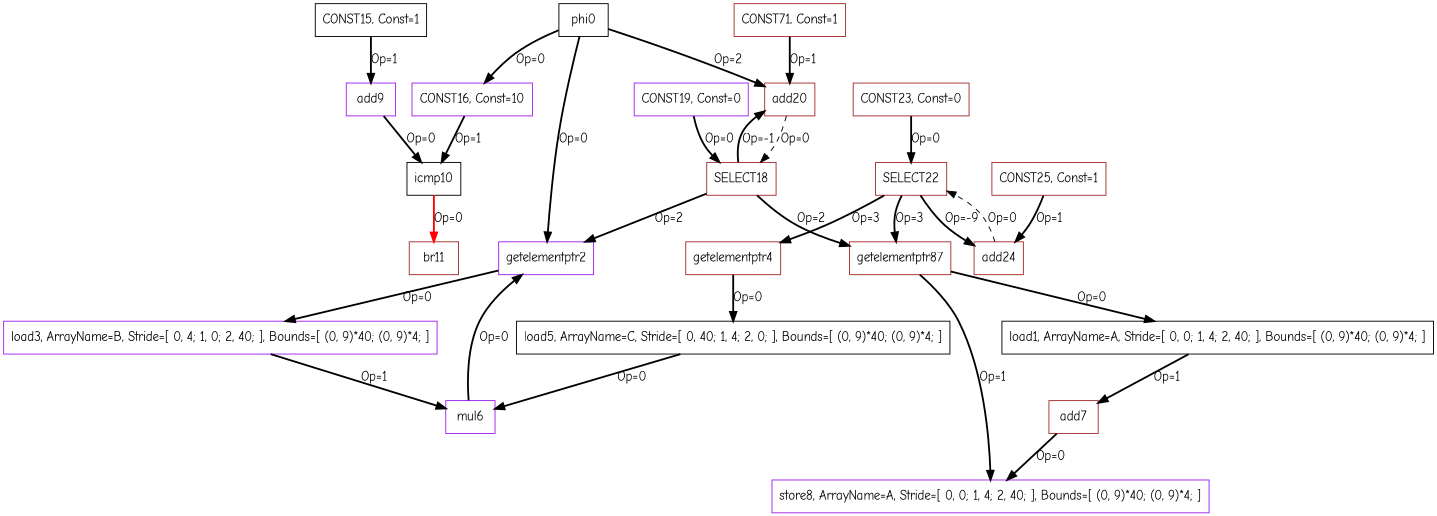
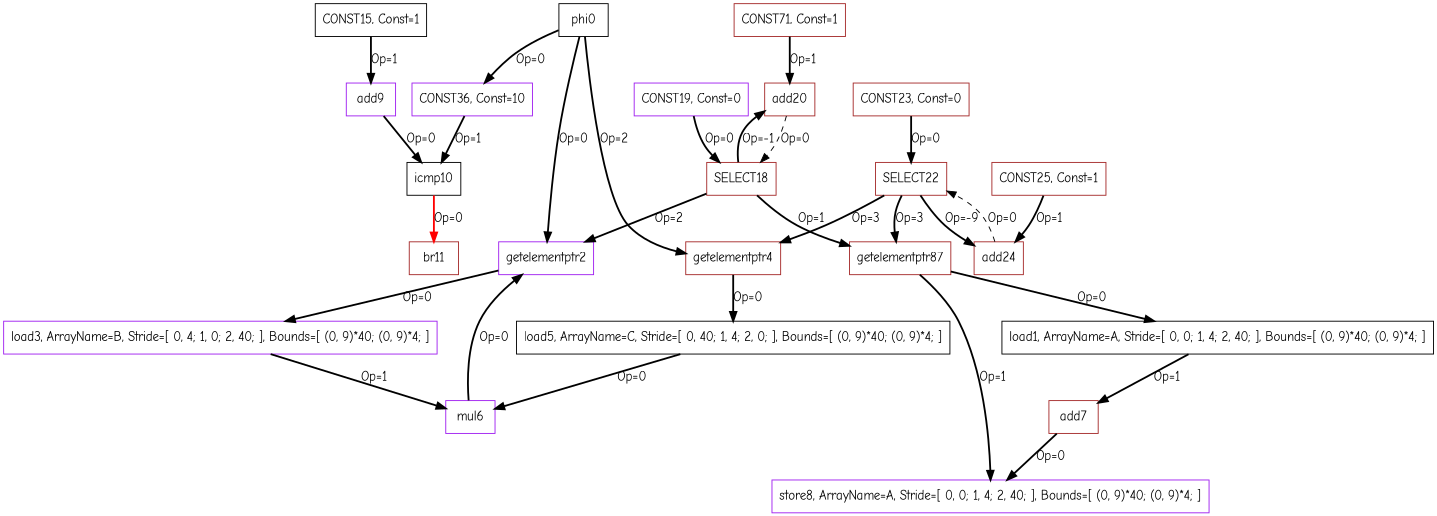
edge "phi0" -> "add20": now "phi0" -> "getelementptr4"
node "CONST16, Const=10": label "CONST16, Const=10" -> "CONST36, Const=10"
edge "SELECT18" -> "getelementptr87": label "Op=2" -> "Op=1"
